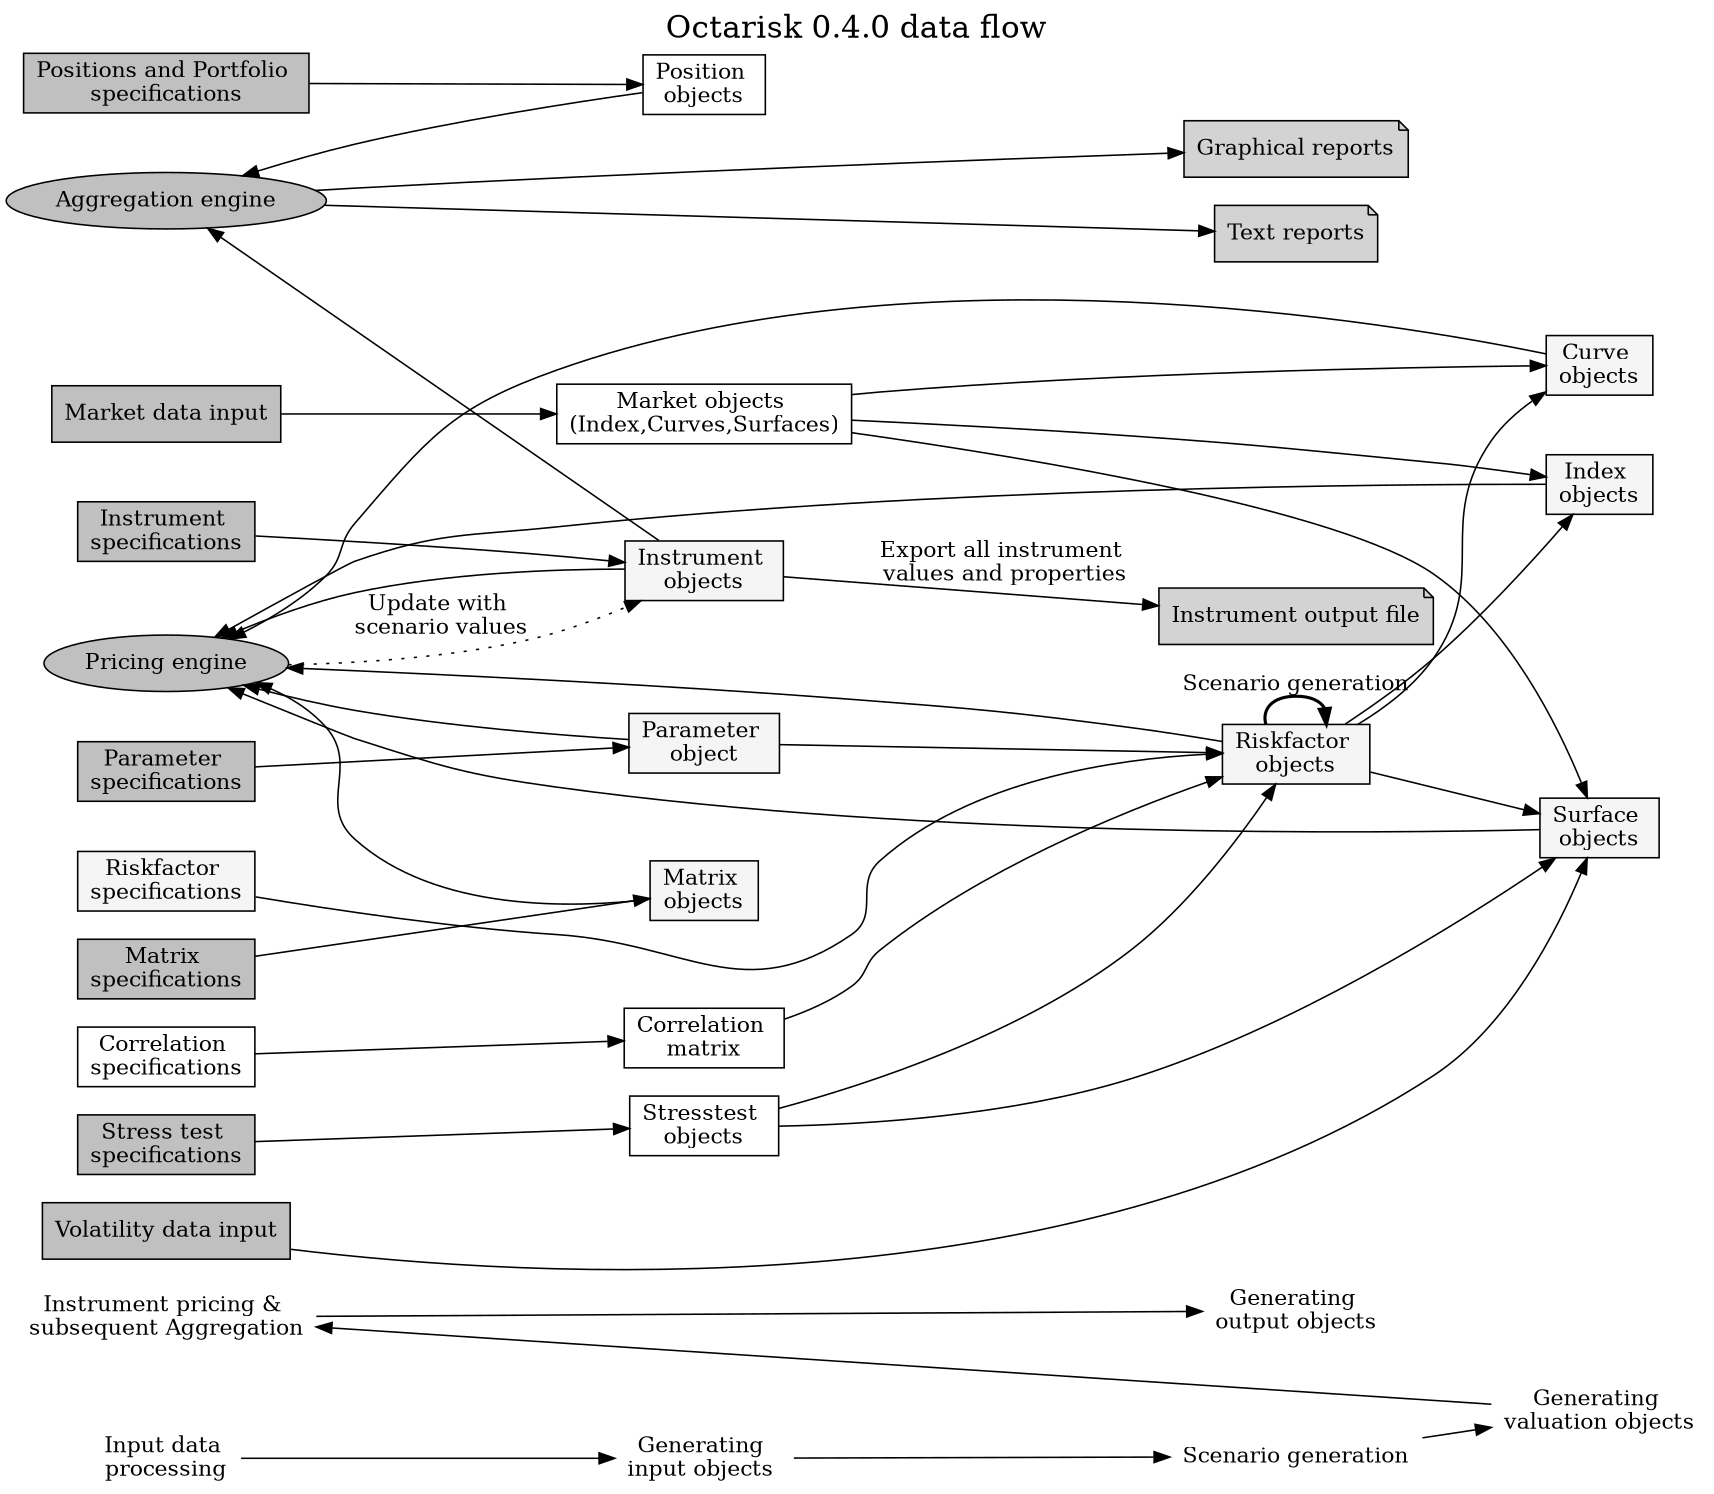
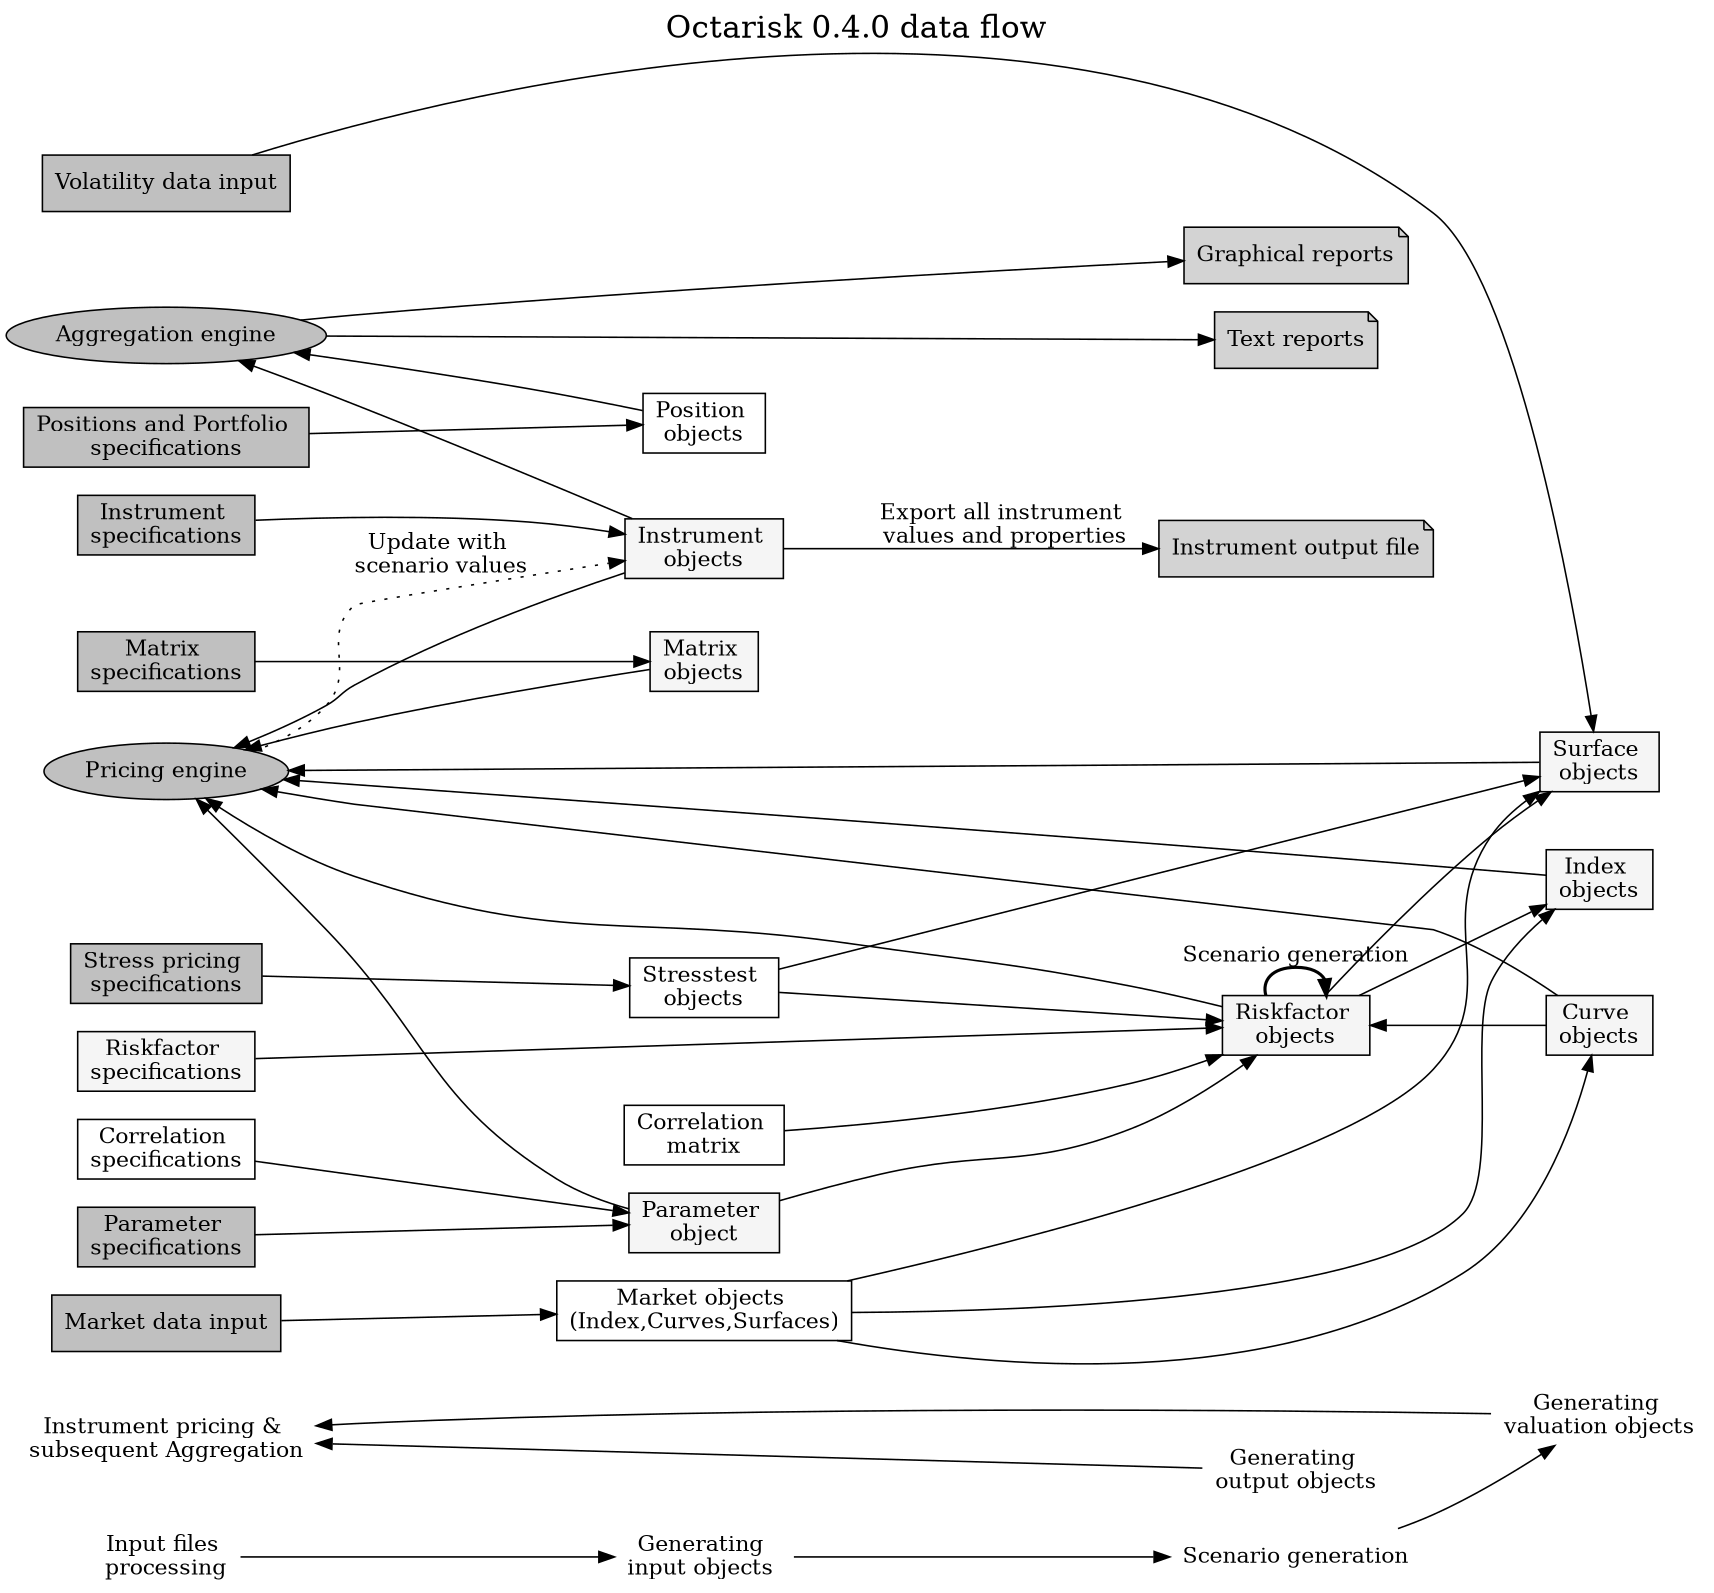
edge "Riskfactor objects" -> "Curve objects": reversed
edge "Correlation specifications" -> "Correlation matrix": now "Correlation specifications" -> "Parameter object"
node "Stress test specifications": label "Stress test specifications" -> "Stress pricing specifications"
edge "Instrument pricing & subsequent Aggregation" -> "Generating output objects": reversed
node "Input data processing": label "Input data processing" -> "Input files processing"
